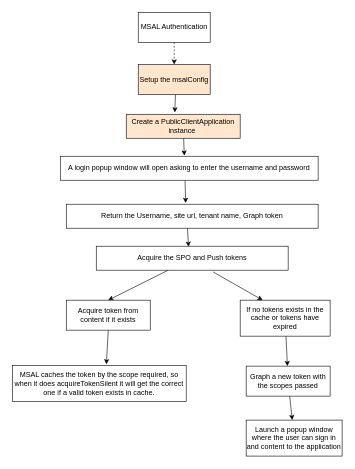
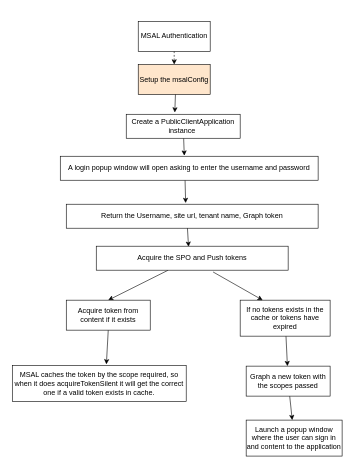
node "MSAL Authentication": moved (174, 27) -> (174, 36)
node "Create a PublicClientApplication instance": fillcolor #ffe6cc -> #ffffff
